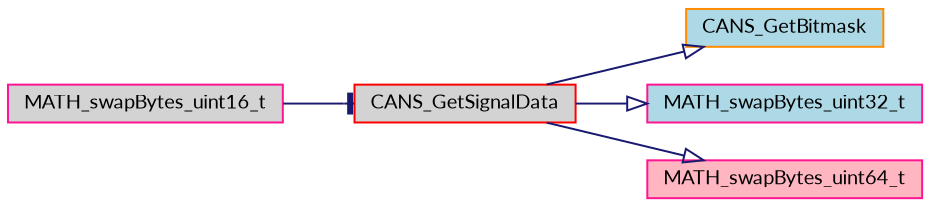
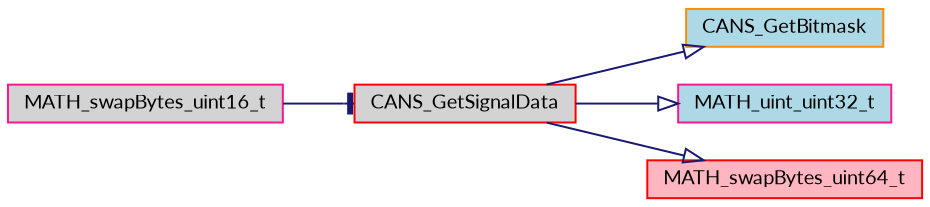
node "MATH_swapBytes_uint32_t": label "MATH_swapBytes_uint32_t" -> "MATH_uint_uint32_t"
node "MATH_swapBytes_uint64_t": color deeppink -> red
